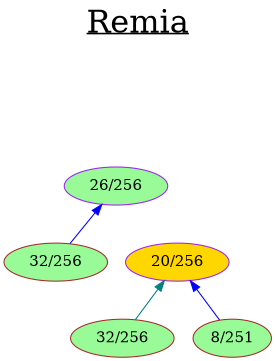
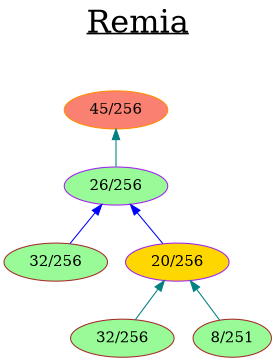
node "45/256": added
edge "20/256" -> "26/256": added
edge "8/251" -> "20/256": color blue -> teal
